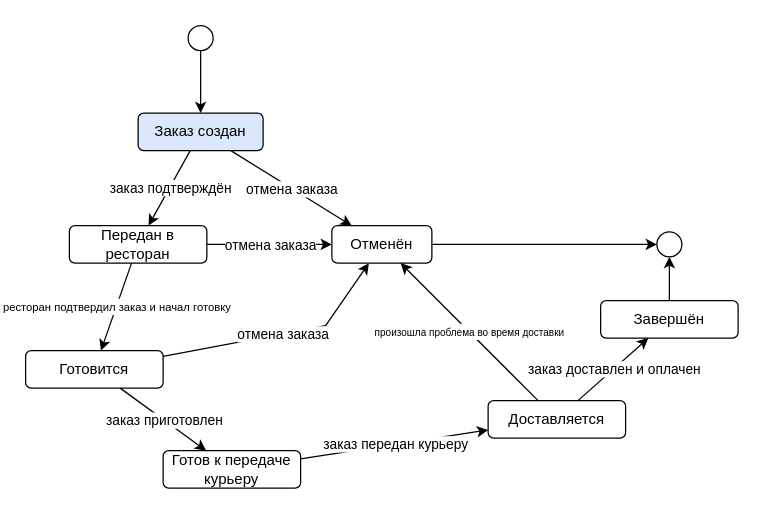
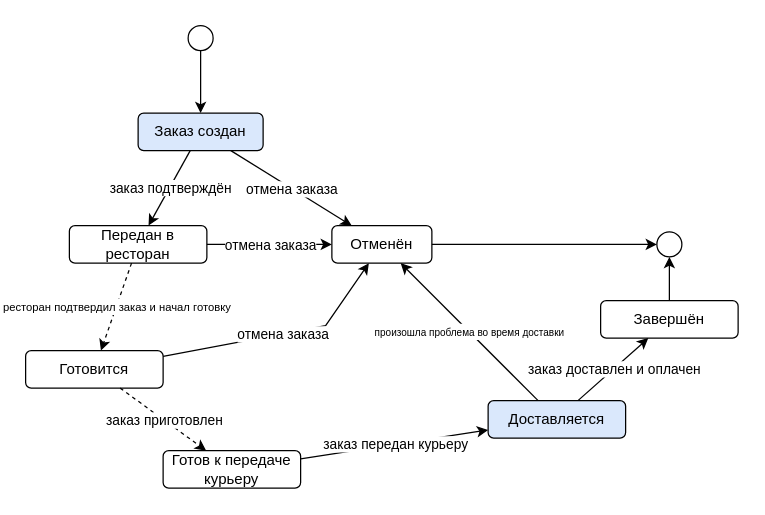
edge "Передан в ресторан" -> "Готовится": style solid -> dashed
edge "Готовится" -> "Готов к передаче курьеру": style solid -> dashed
node "Доставляется": fillcolor #ffffff -> #dae8fc
